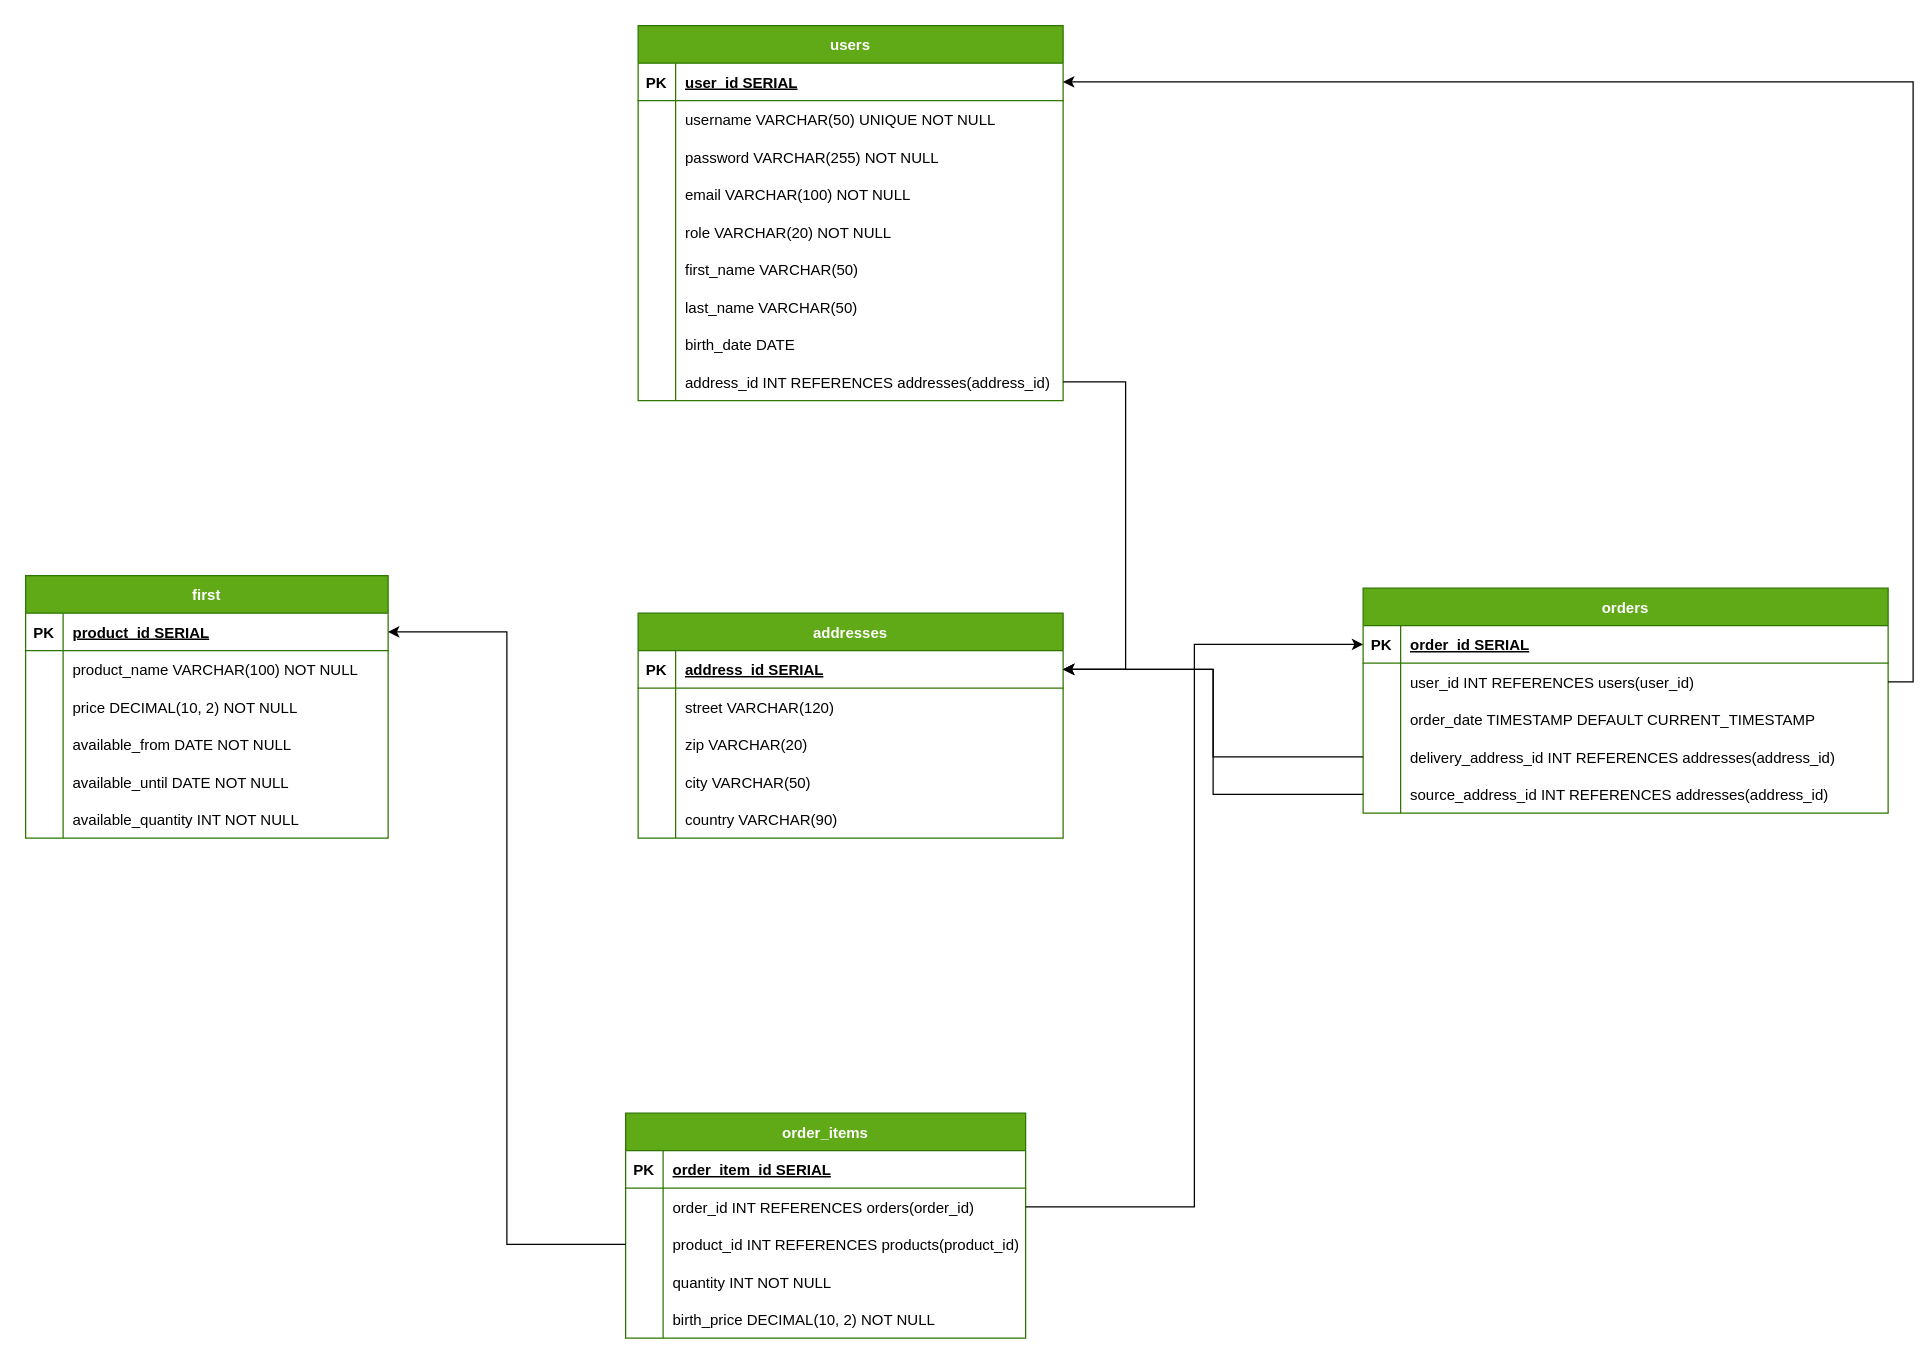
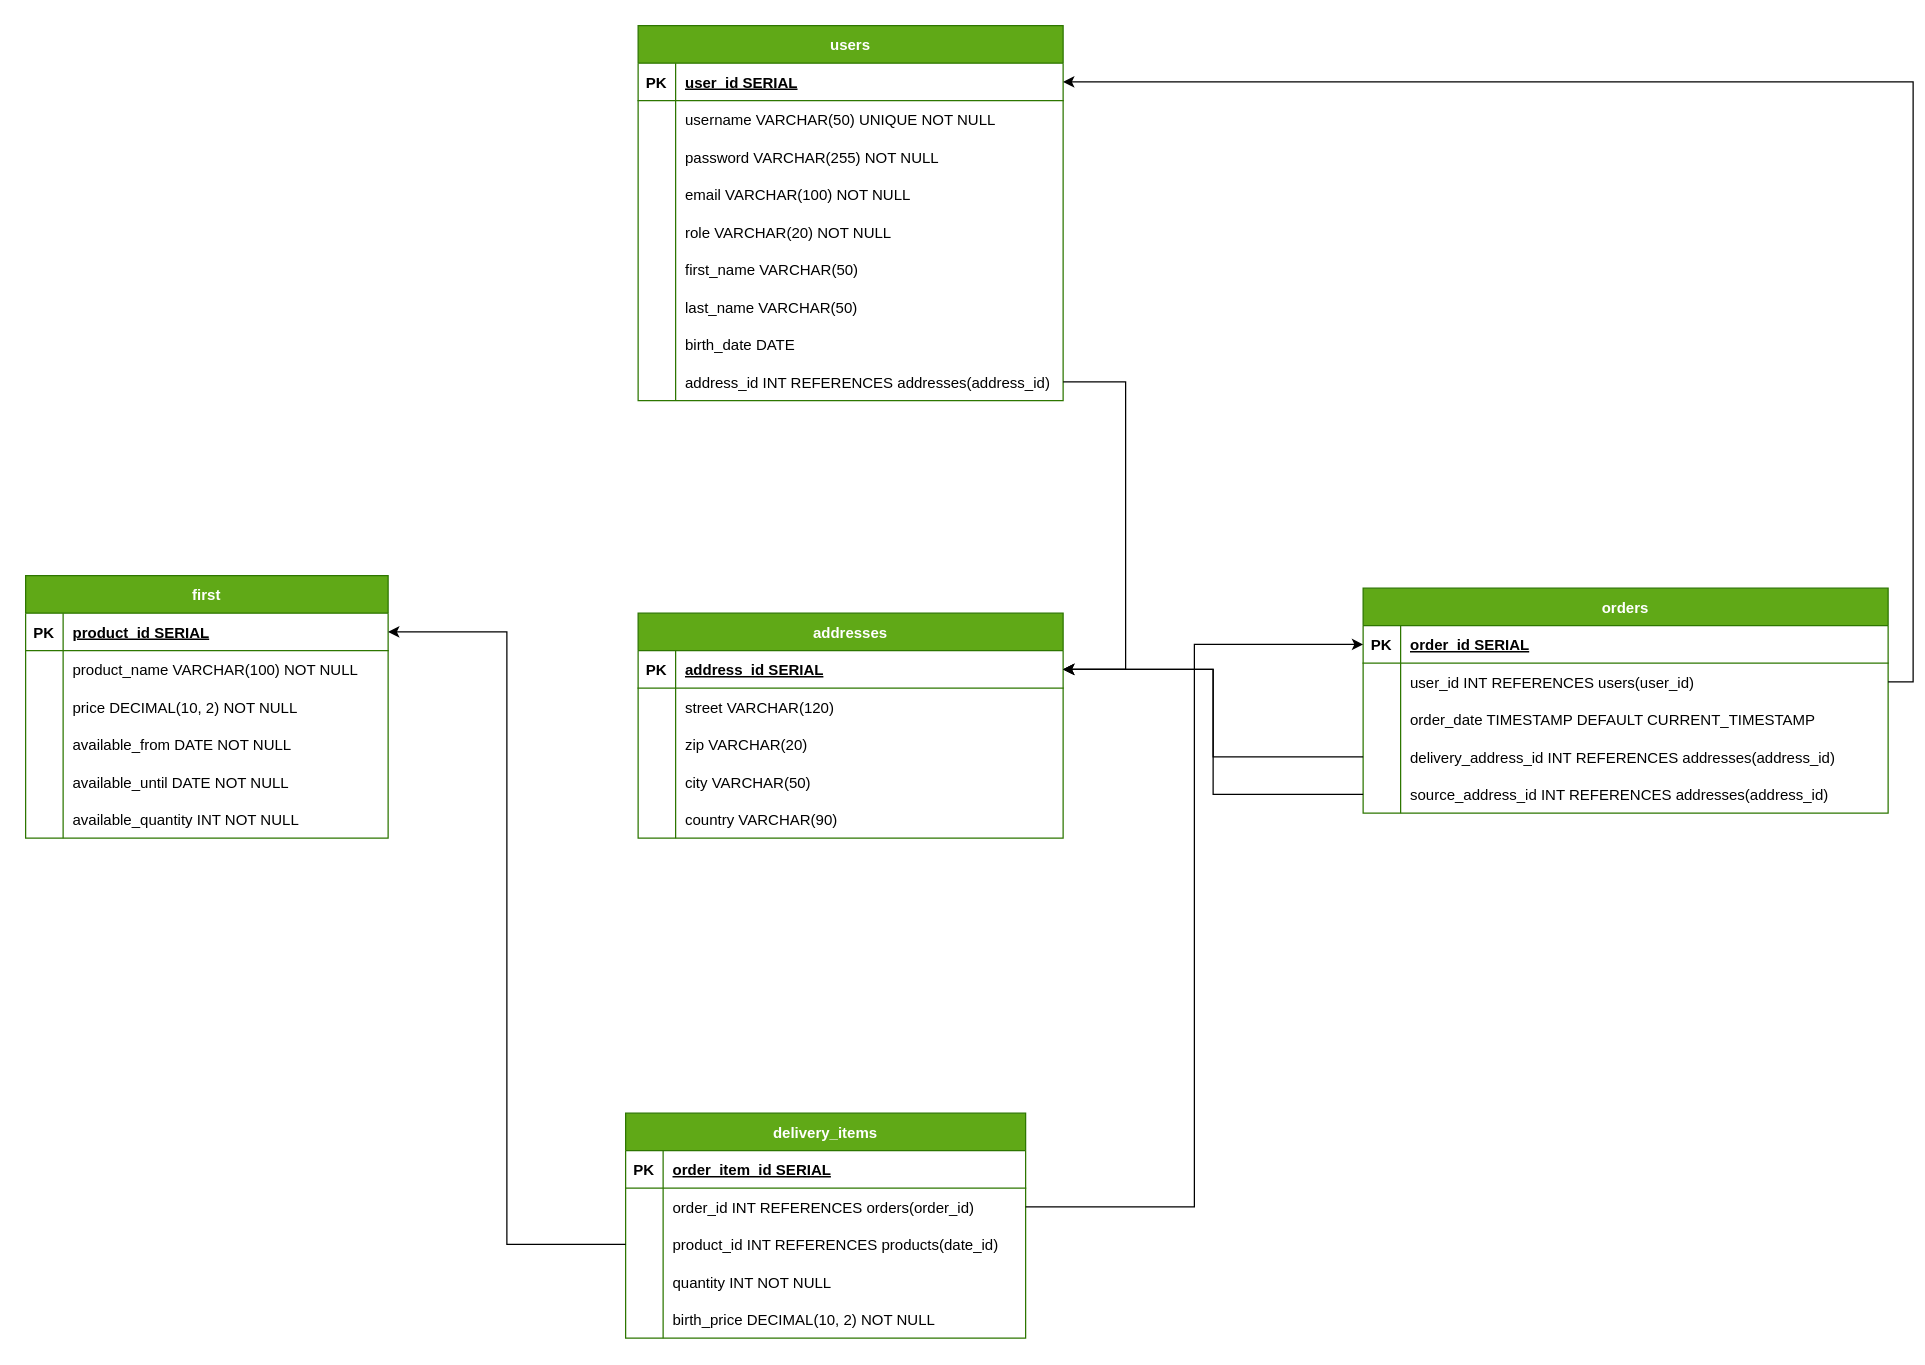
node "order_items": label "order_items" -> "delivery_items"
node "product_id INT REFERENCES products(product_id)": label "product_id INT REFERENCES products(product_id)" -> "product_id INT REFERENCES products(date_id)"
